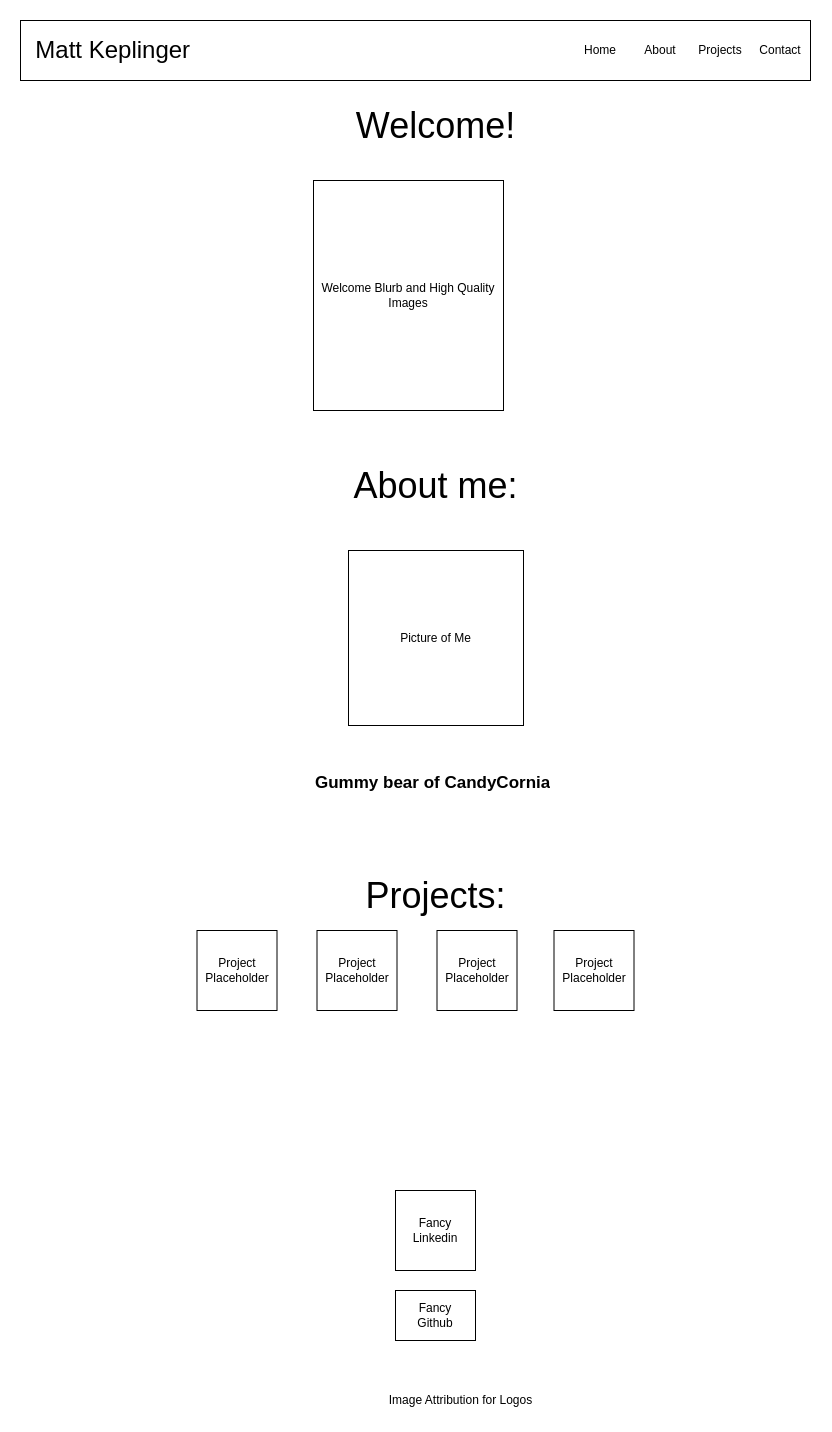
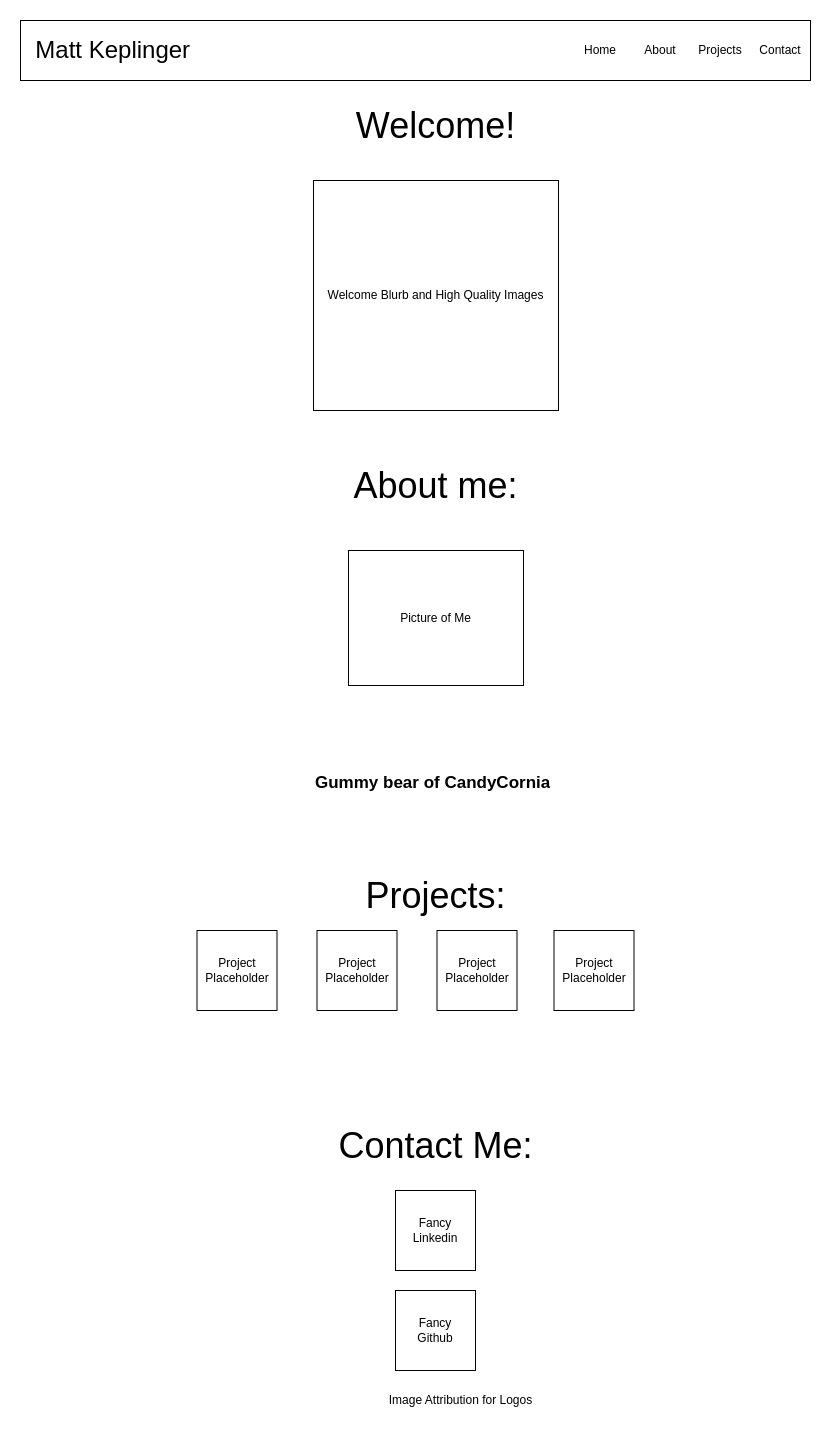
node "Welcome Blurb and High Quality Images": size 190x230 -> 245x230
node "Picture of Me": size 175x175 -> 175x135
node "Contact Me:": added
node "Fancy Github": size 80x50 -> 80x80
